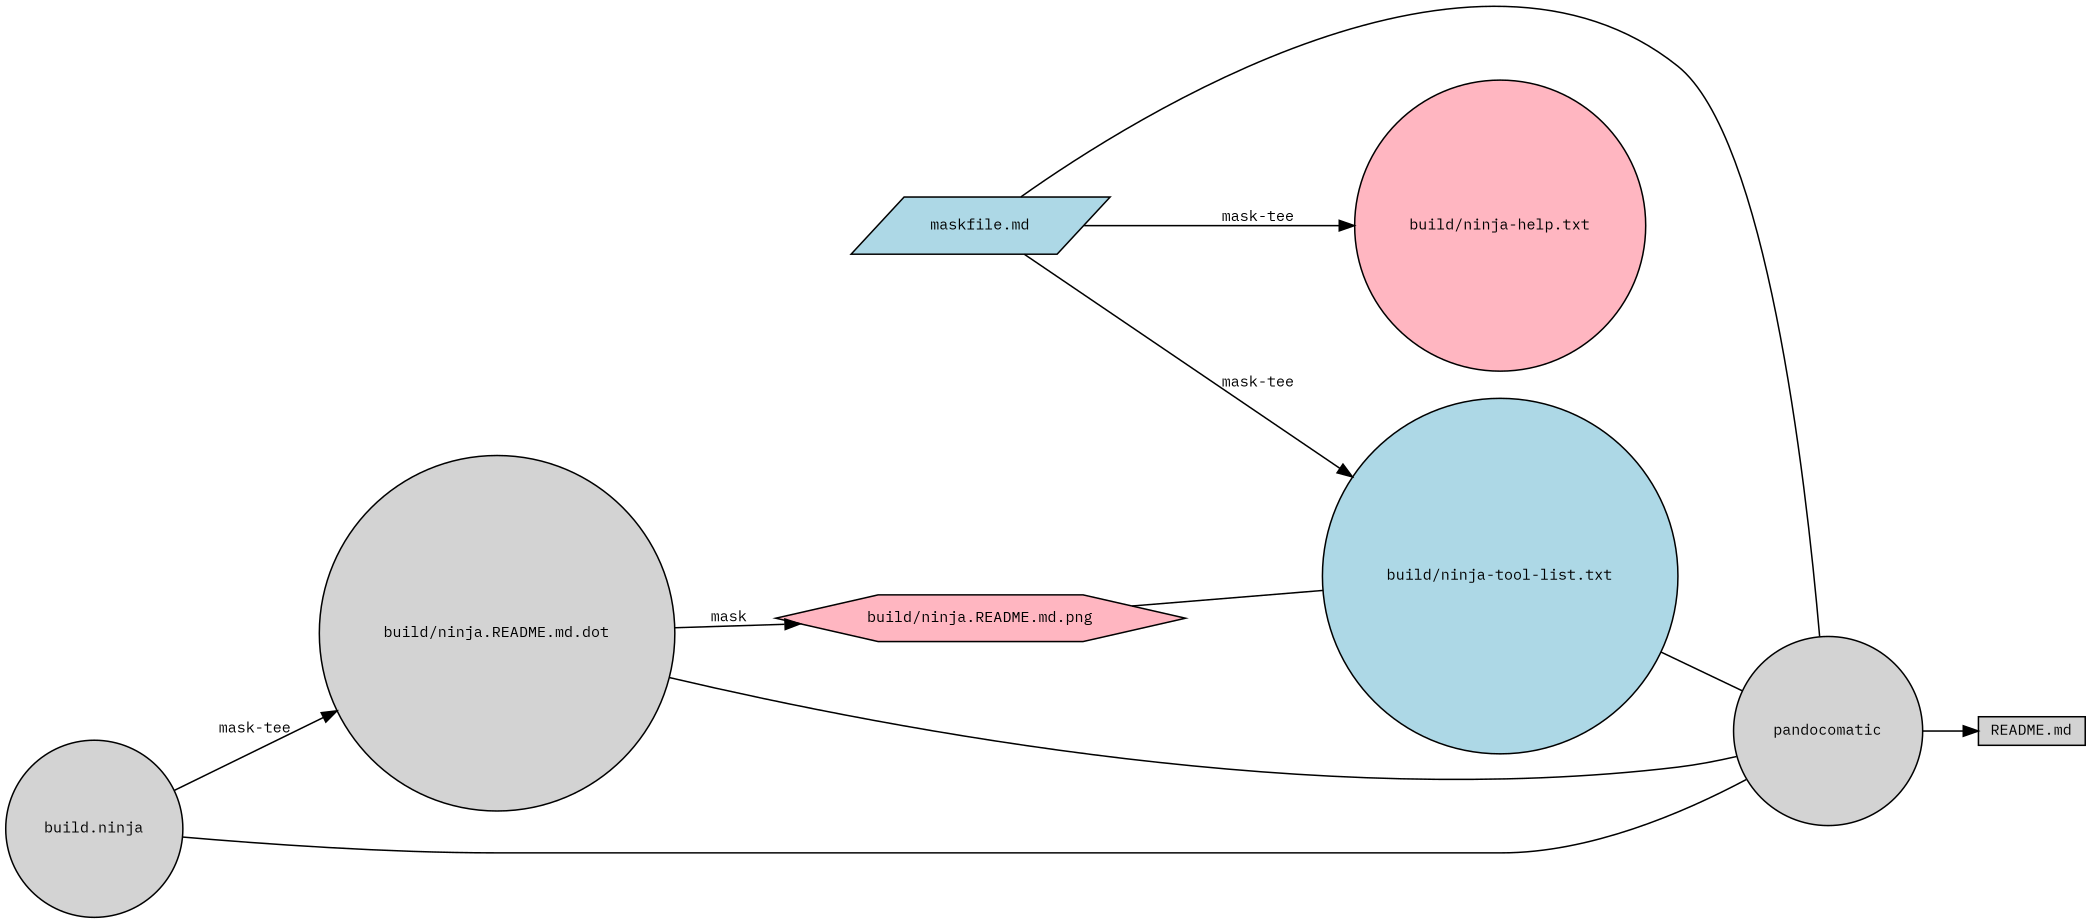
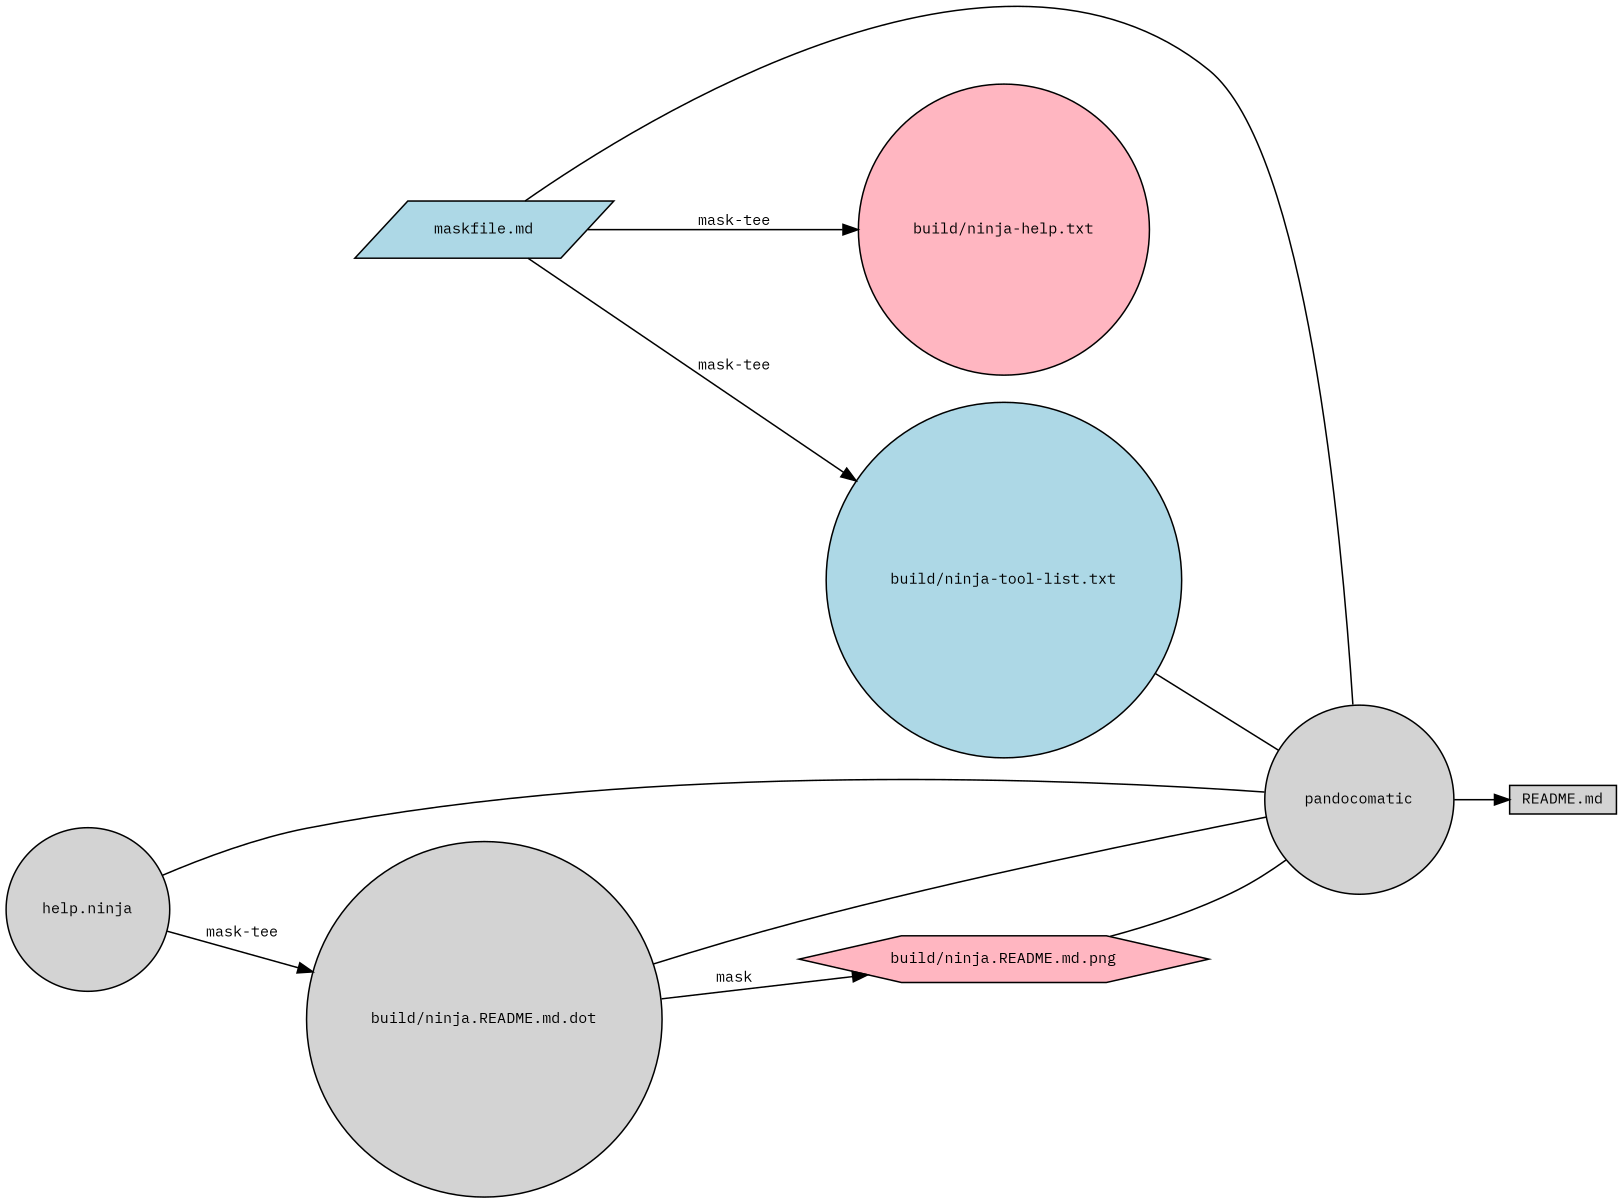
edge "build/ninja-tool-list.txt" -- "build/ninja.README.md.png": now "pandocomatic" -- "build/ninja.README.md.png"
node "build.ninja": label "build.ninja" -> "help.ninja"
